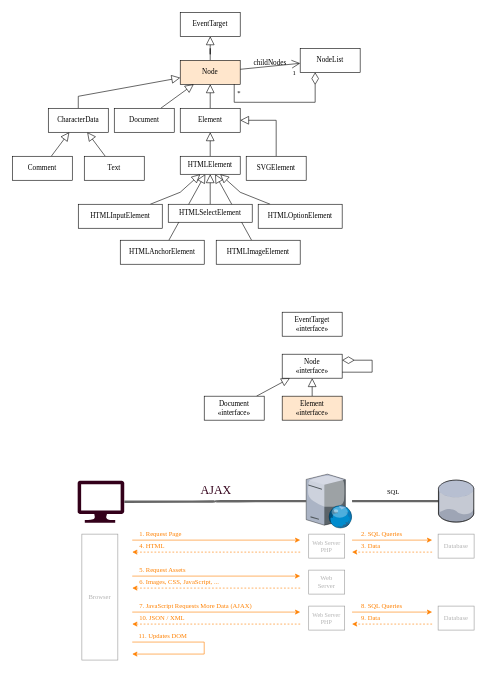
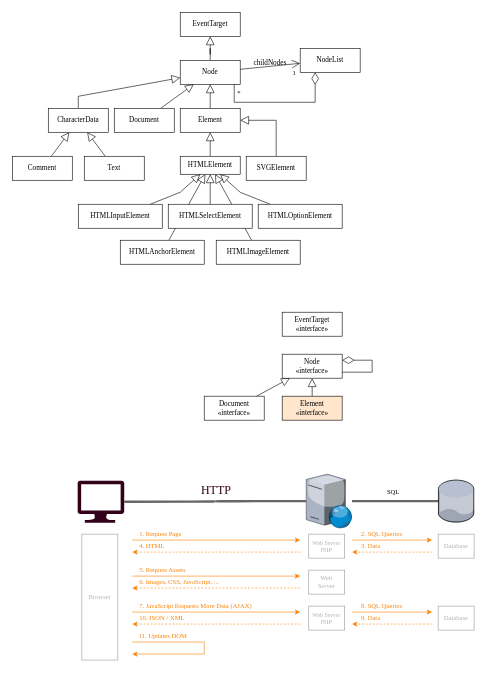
node "Node": fillcolor #ffe6cc -> #ffffff
node "HTMLSelectElement": size 84x18 -> 84x24
node "AJAX": label "AJAX" -> "HTTP"
